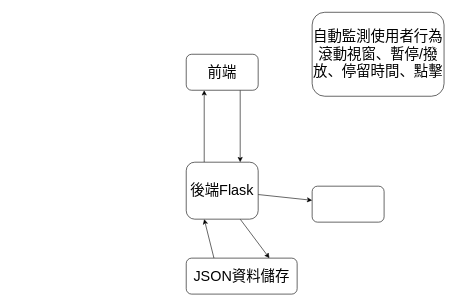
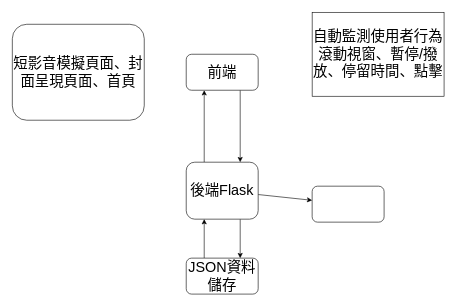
node "自動監測使用者行為 滾動視窗、暫停/撥放、停留時間、點擊": shape rounded rectangle -> rectangle
node "短影音模擬頁面、封面呈現頁面、首頁": added
node "JSON資料儲存": size 111x36 -> 72x36
